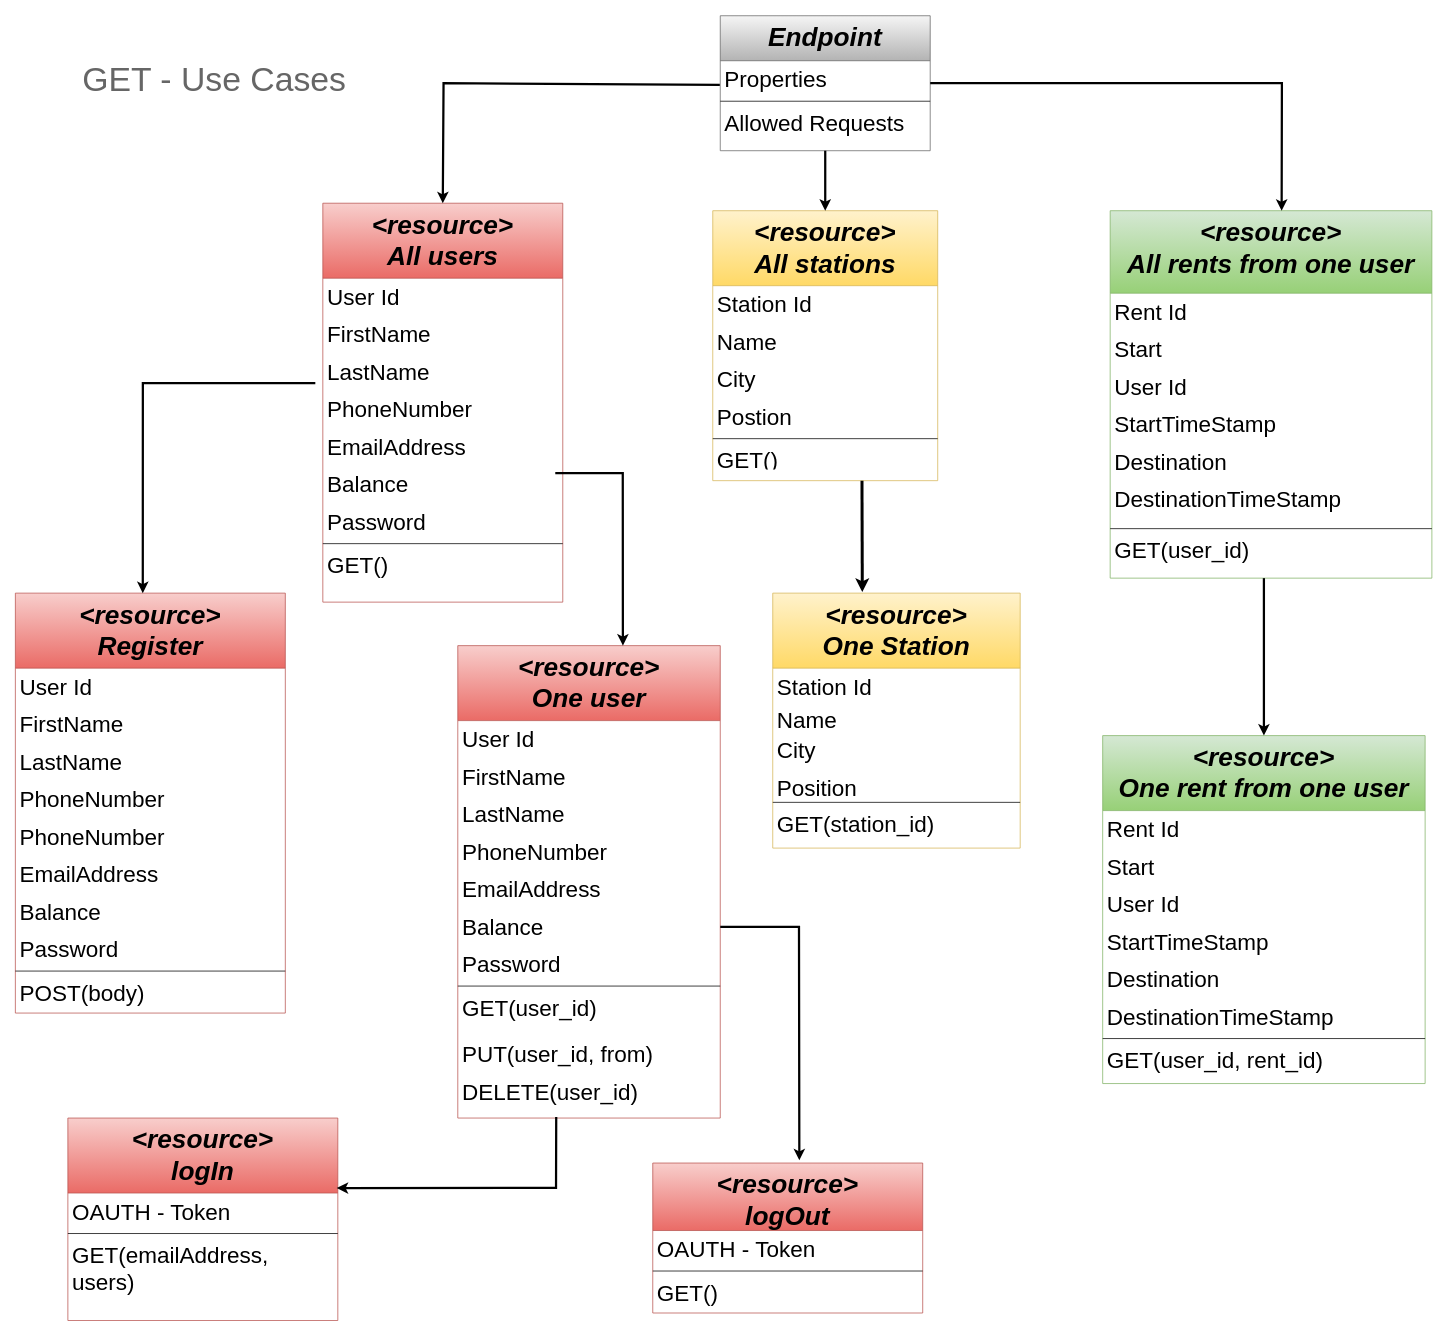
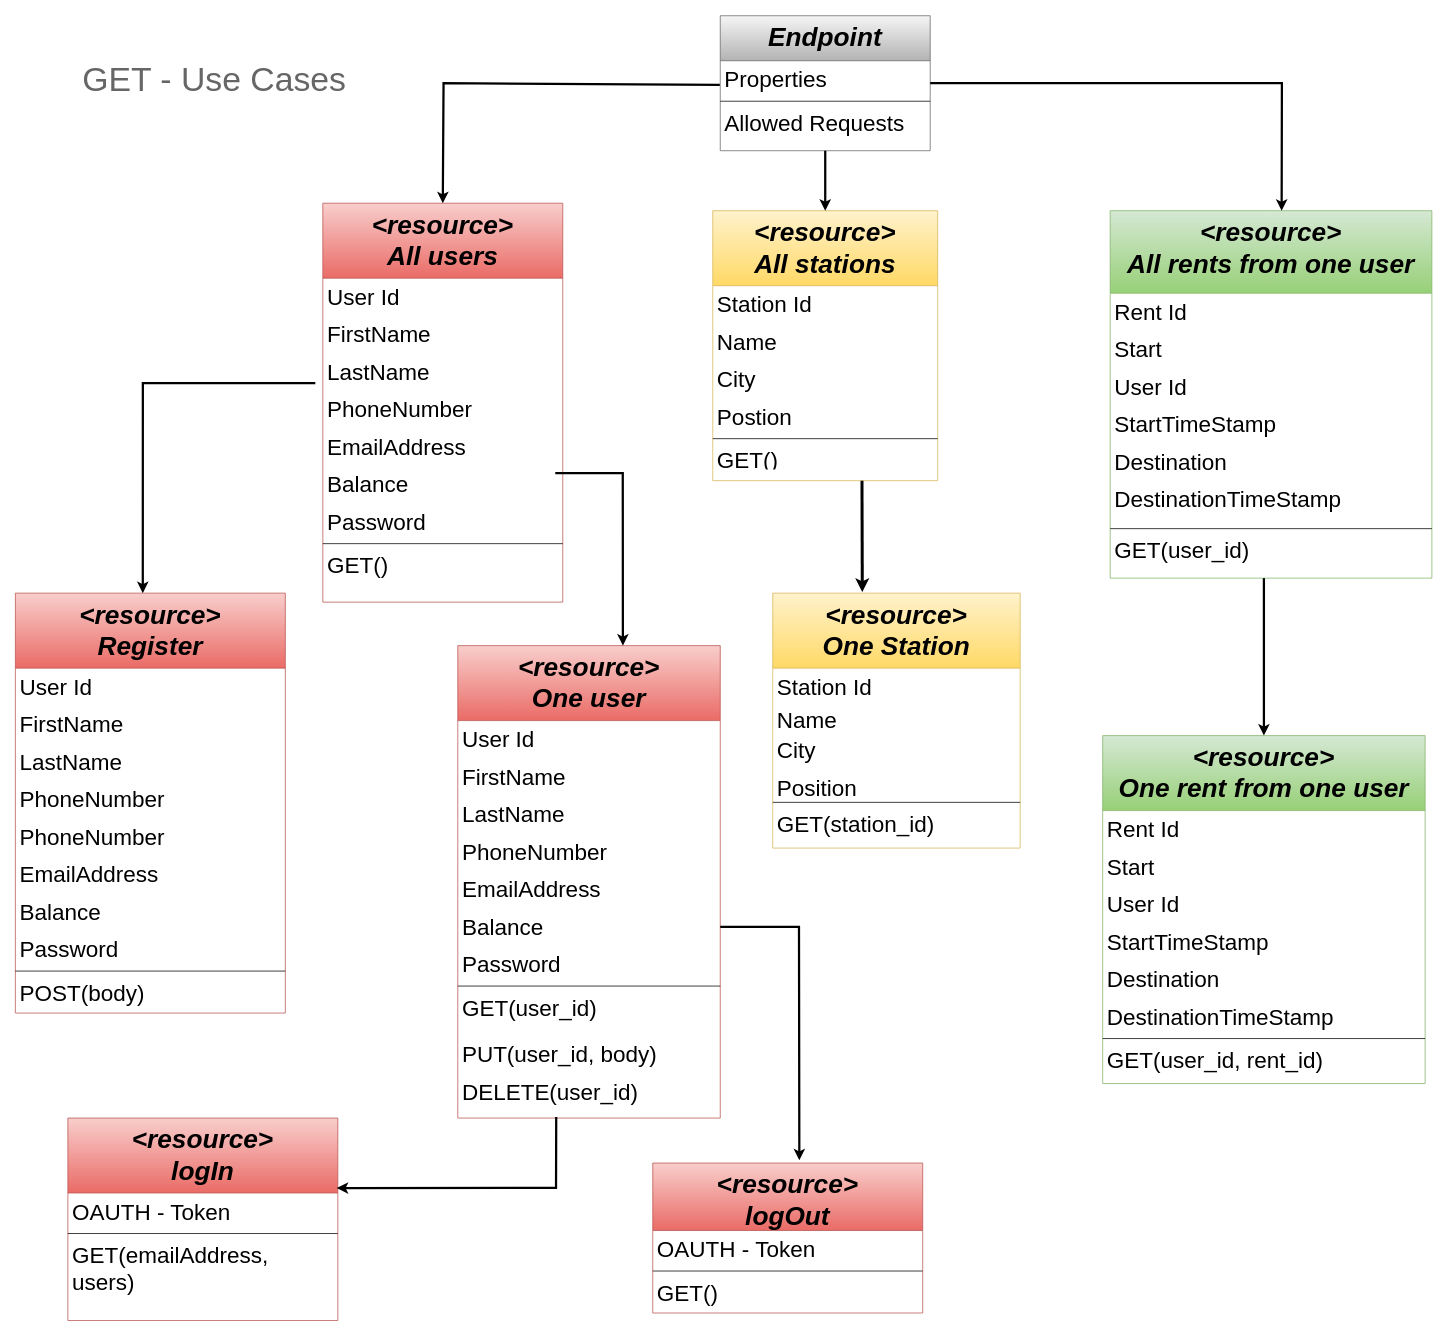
node "PUT(user_id, from)": label "PUT(user_id, from)" -> "PUT(user_id, body)"
